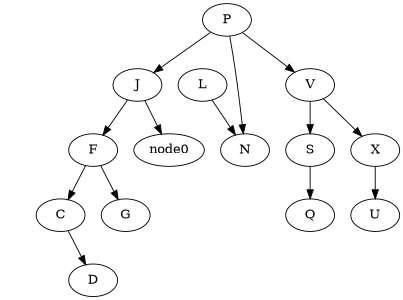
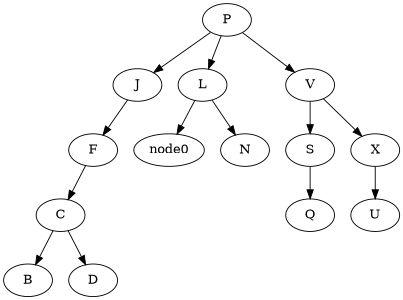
edge "P" -> "N": now "P" -> "L"
edge "J" -> "node0": now "L" -> "node0"
node "G": removed
node "B": added
